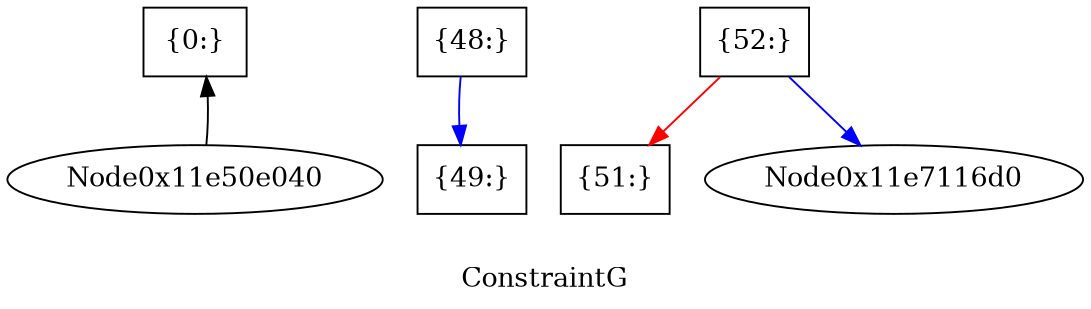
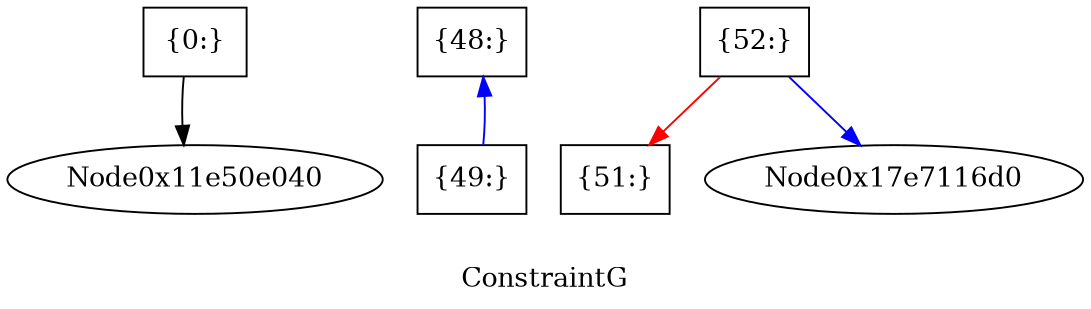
edge "{48:}" -> "{49:}": reversed
edge "Node0x11e50e040" -> "{0:}": reversed
node "Node0x11e7116d0": label "Node0x11e7116d0" -> "Node0x17e7116d0"
